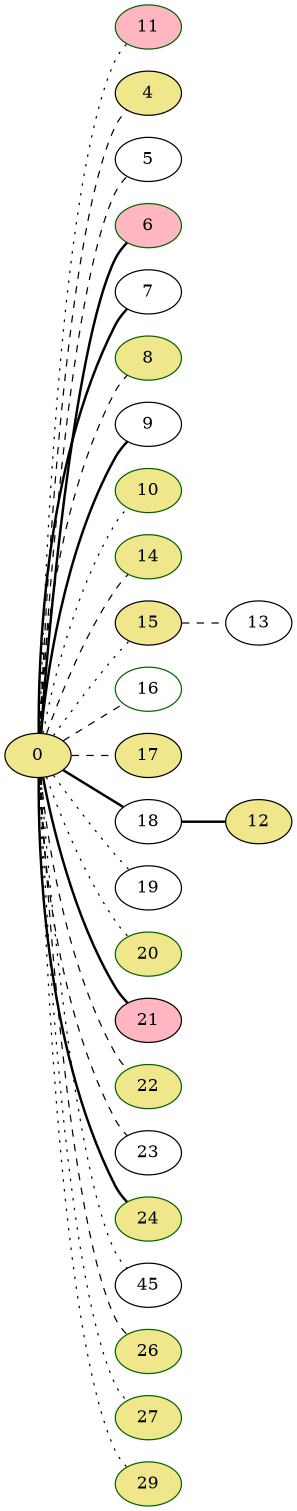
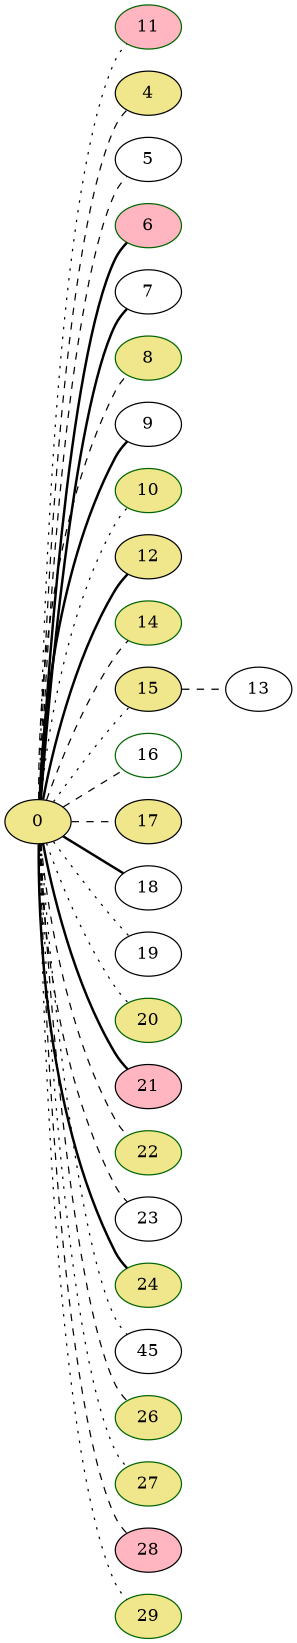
edge "18" -- "12": now "0" -- "12"
node "28": added
